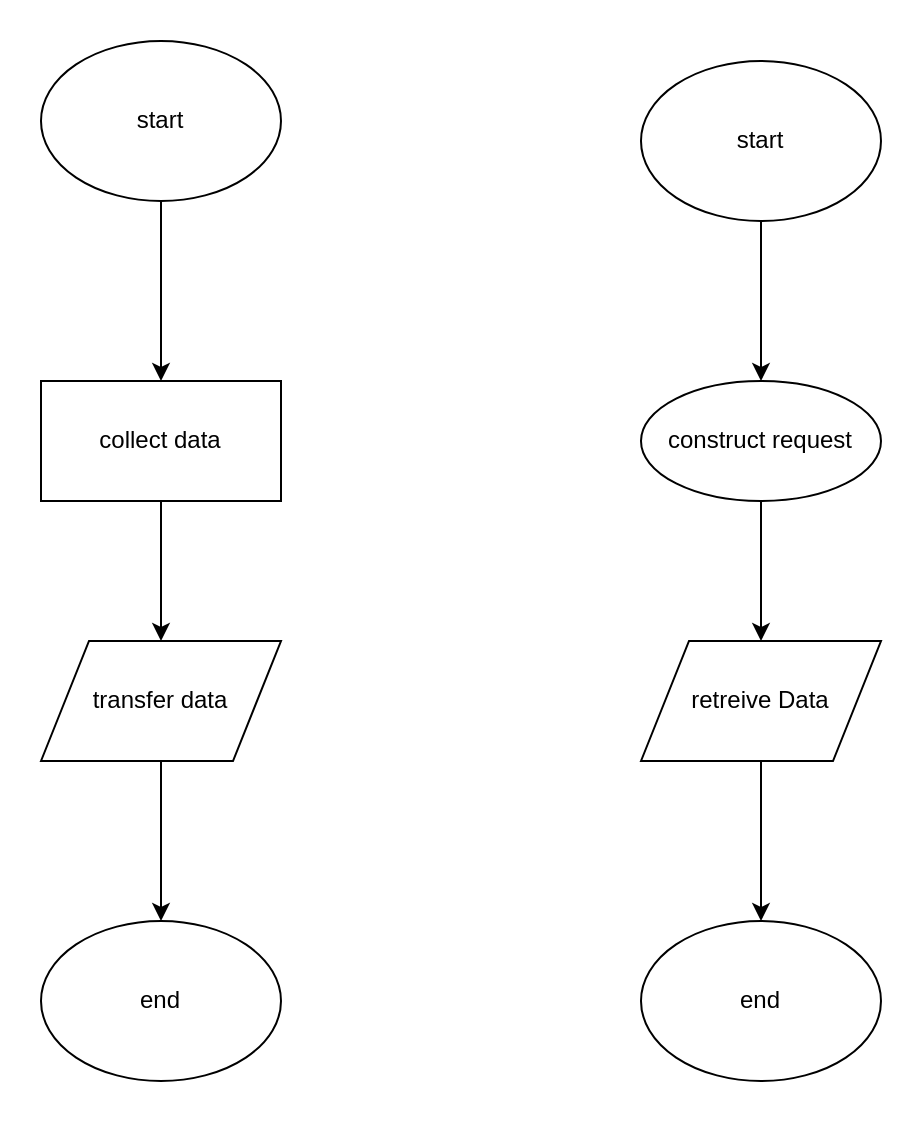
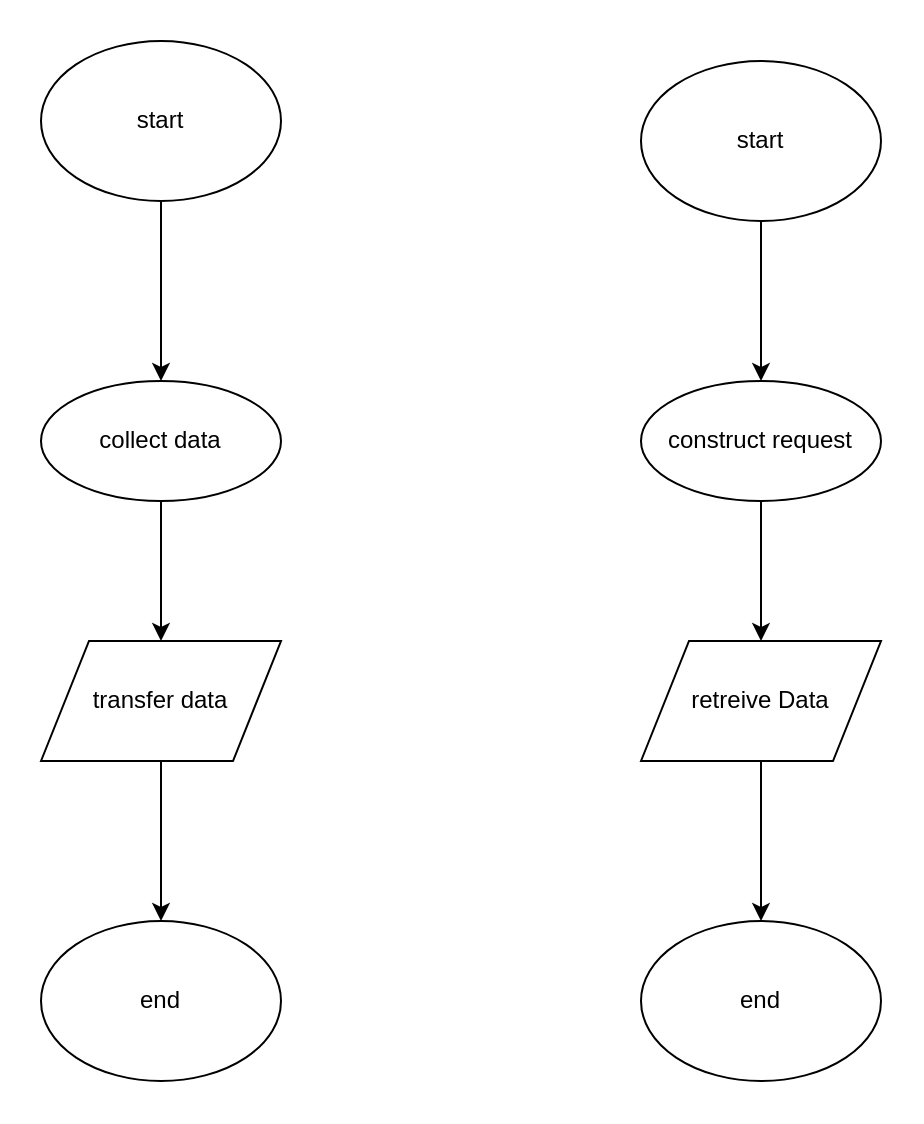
node "collect data": shape rectangle -> ellipse
